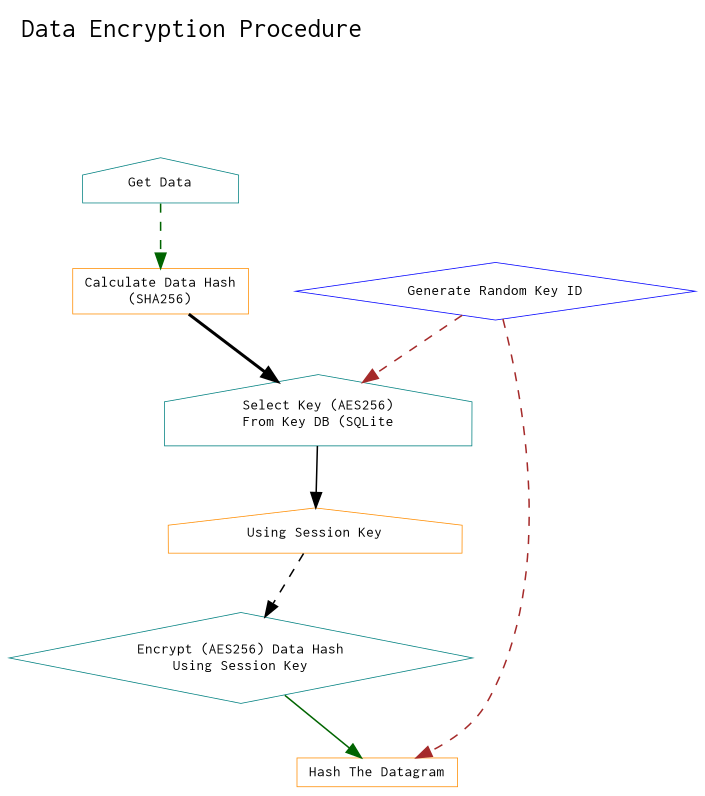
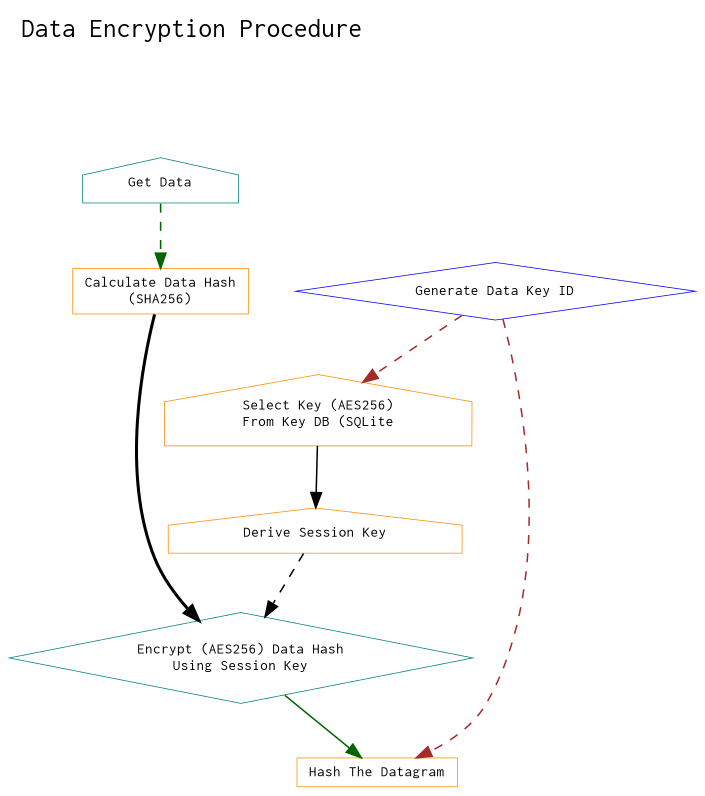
node "Generate Random Key ID": label "Generate Random Key ID" -> "Generate Data Key ID"
edge "Calculate Data Hash (SHA256)" -> "Select Key (AES256) From Key DB (SQLite": now "Calculate Data Hash (SHA256)" -> "Encrypt (AES256) Data Hash Using Session Key"
node "Select Key (AES256) From Key DB (SQLite": color teal -> darkorange
node "Using Session Key": label "Using Session Key" -> "Derive Session Key"
